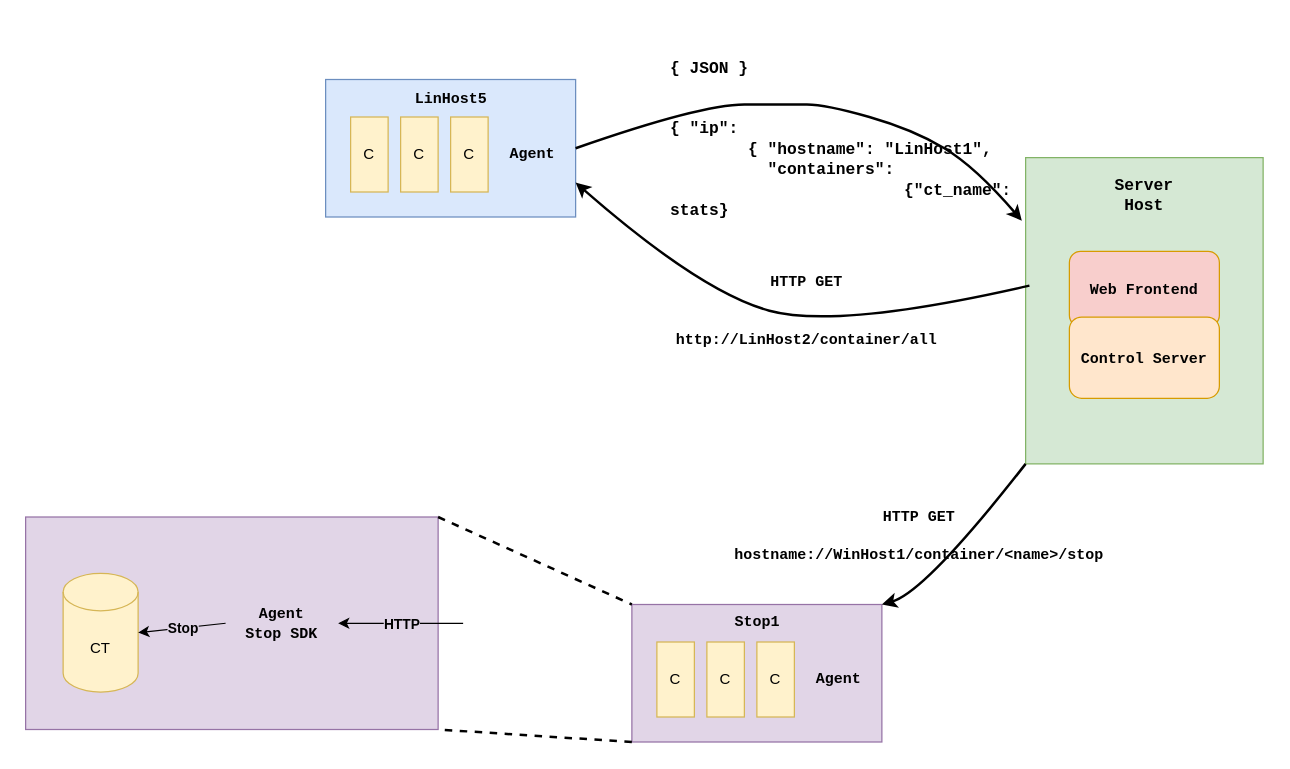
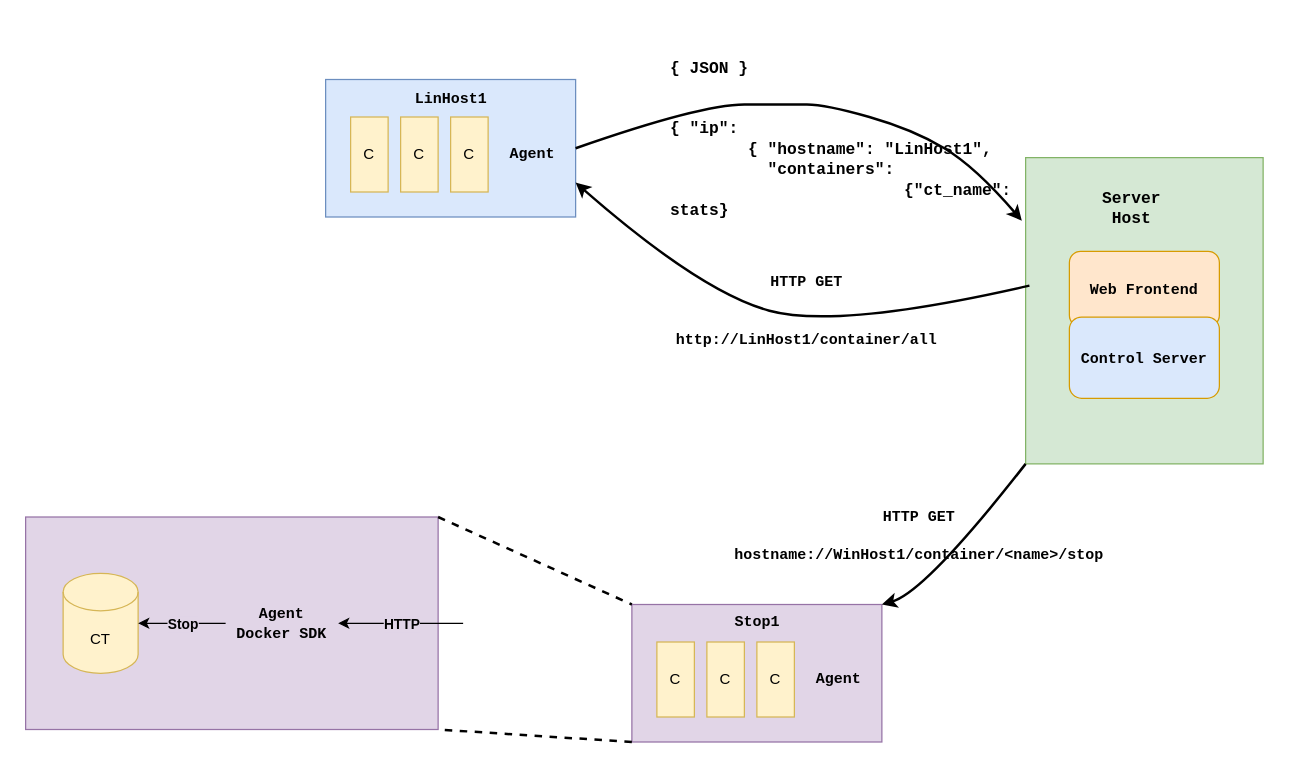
node "LinHost5": label "LinHost5" -> "LinHost1"
node "Server Host": moved (1144, 195) -> (1132, 208)
node "Web Frontend": fillcolor #f8cecc -> #ffe6cc
node "HTTP GET http://LinHost2/container/all": label "HTTP GET http://LinHost2/container/all" -> "HTTP GET http://LinHost1/container/all"
node "Control Server": fillcolor #ffe6cc -> #dae8fc
node "Agent Stop SDK": label "Agent Stop SDK" -> "Agent Docker SDK"
node "CT": size 75x119 -> 75x100
